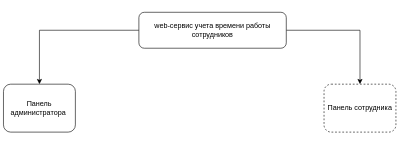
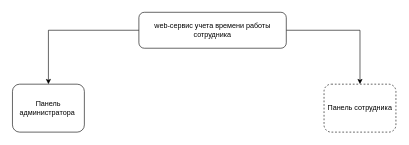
node "web-сервис учета времени работы сотрудников": label "web-сервис учета времени работы сотрудников" -> "web-сервис учета времени работы сотрудника"
node "Панель администратора": moved (39, 108) -> (48, 108)
